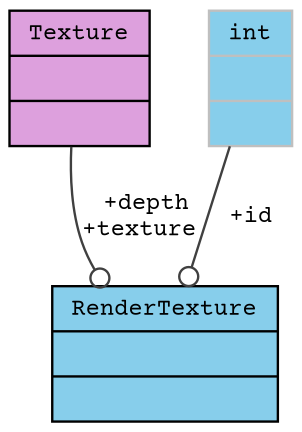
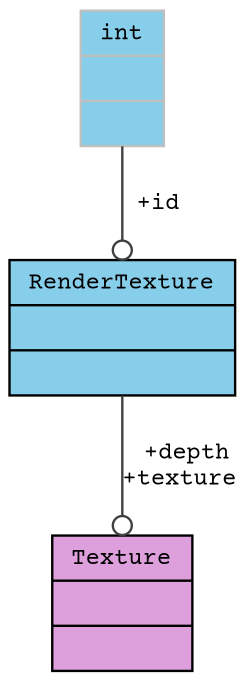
edge "Texture" -> "RenderTexture": reversed
